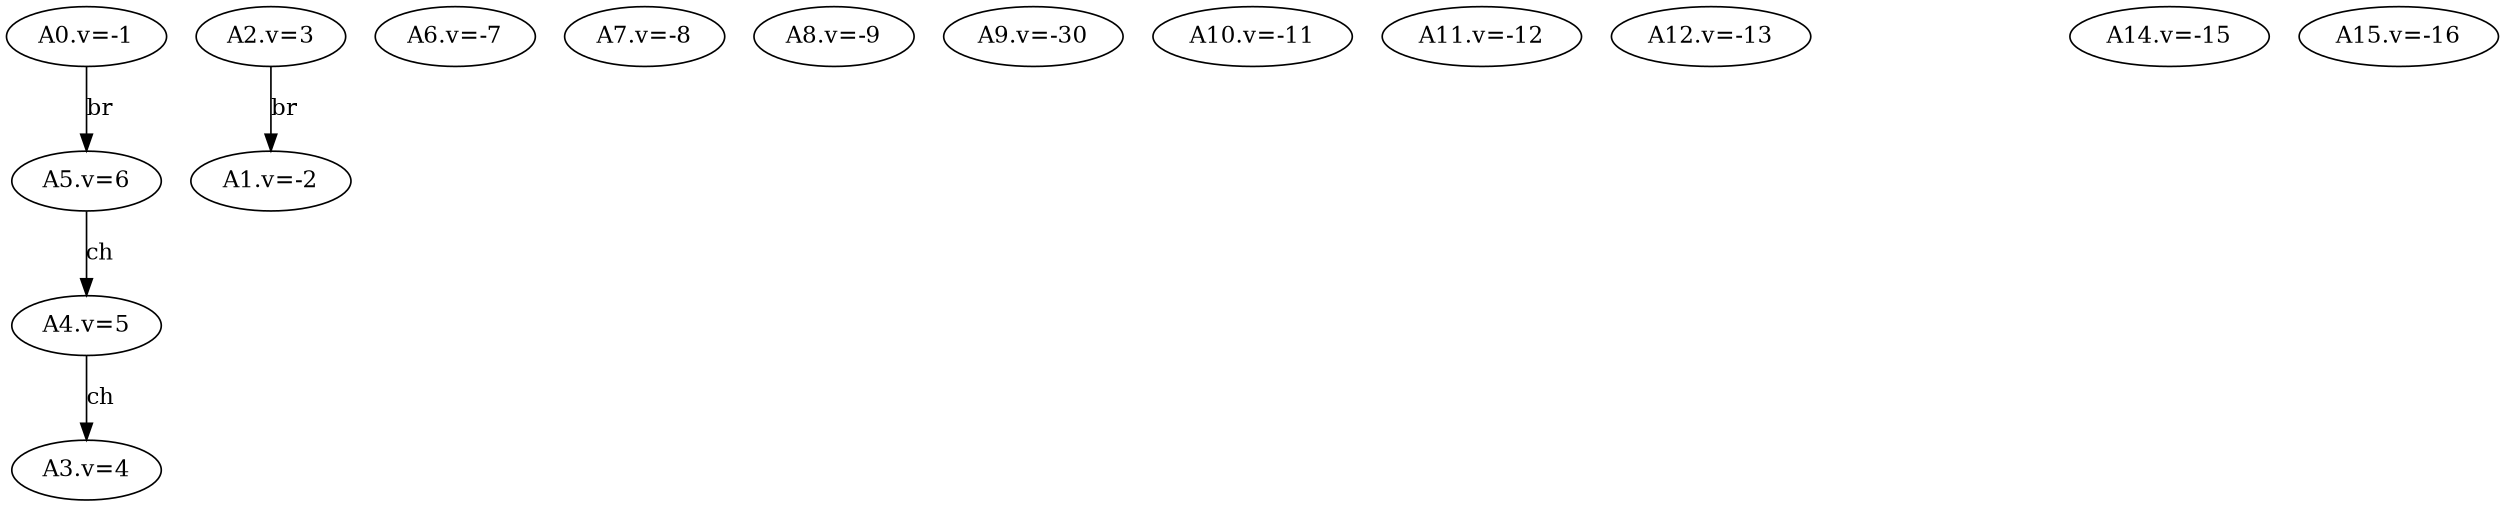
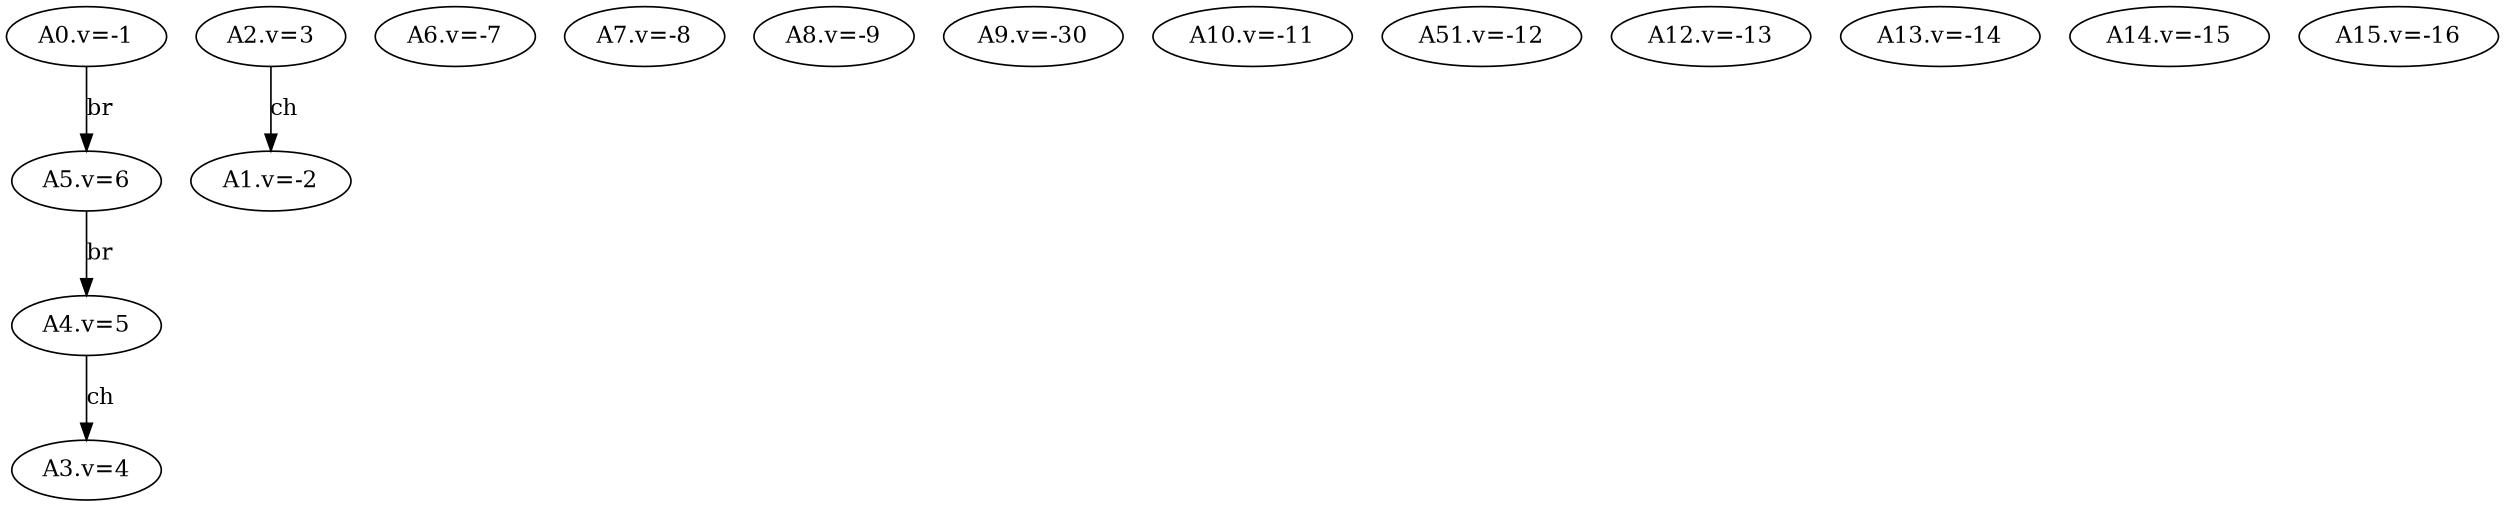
node "A11.v=-12": label "A11.v=-12" -> "A51.v=-12"
node "A13.v=-14": added
edge "A2.v=3" -> "A1.v=-2": label "br" -> "ch"
edge "A5.v=6" -> "A4.v=5": label "ch" -> "br"
